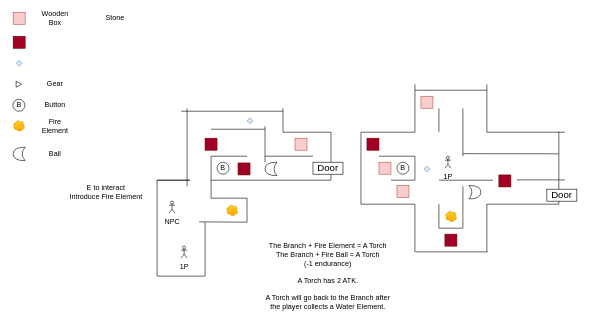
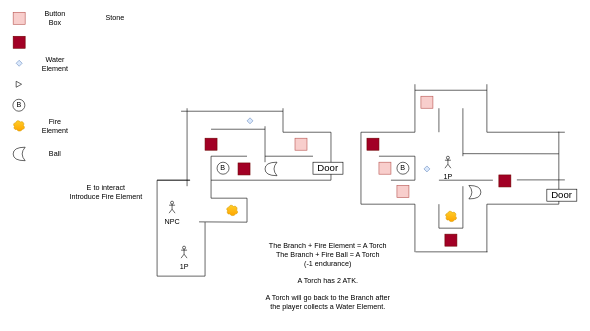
node "Wooden Box": label "Wooden Box" -> "Button Box"
node "Water Element": added
node "Gear": removed
node "Button": removed
